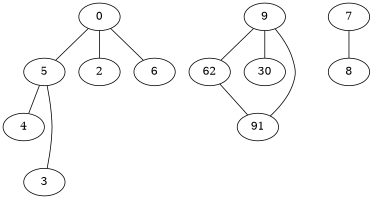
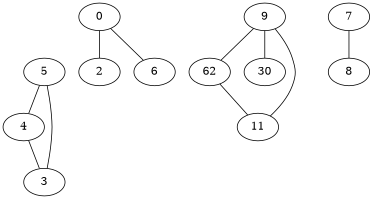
edge "0" -- "5": removed
node "91": label "91" -> "11"
edge "4" -- "3": added
